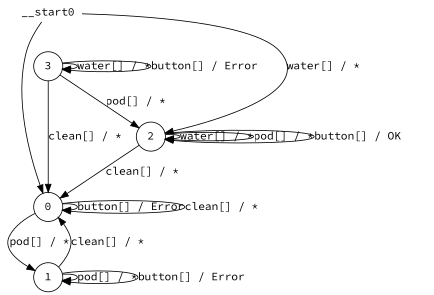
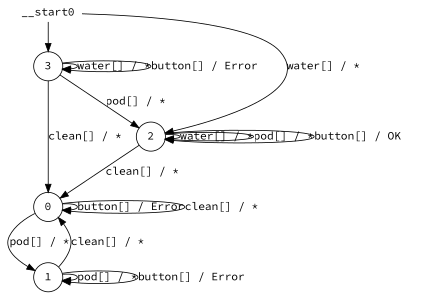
edge "__start0" -> "0": now "__start0" -> "3"
